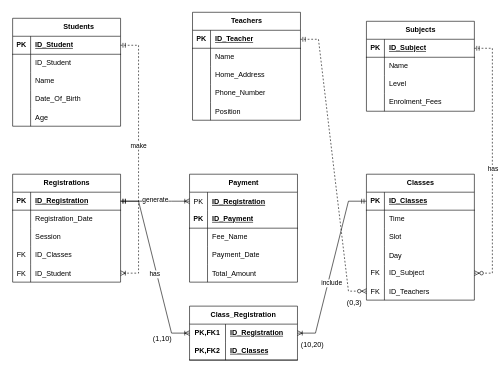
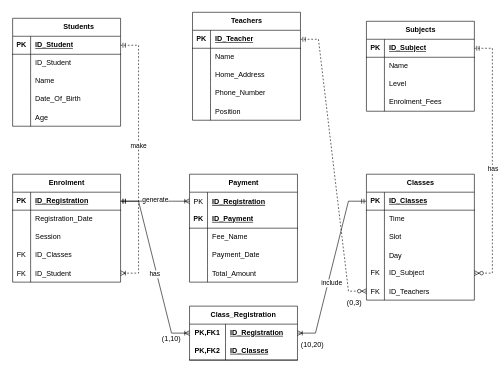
node "Registrations": label "Registrations" -> "Enrolment"
node "(1,10)": moved (162, 339) -> (171, 339)
